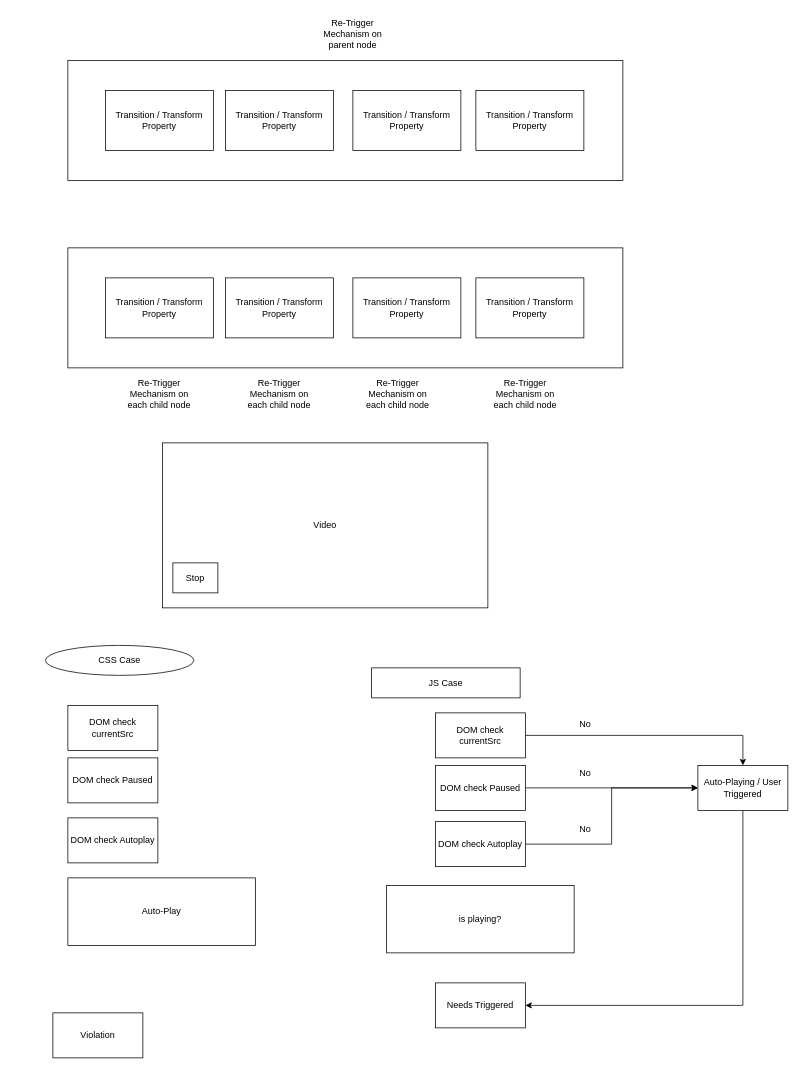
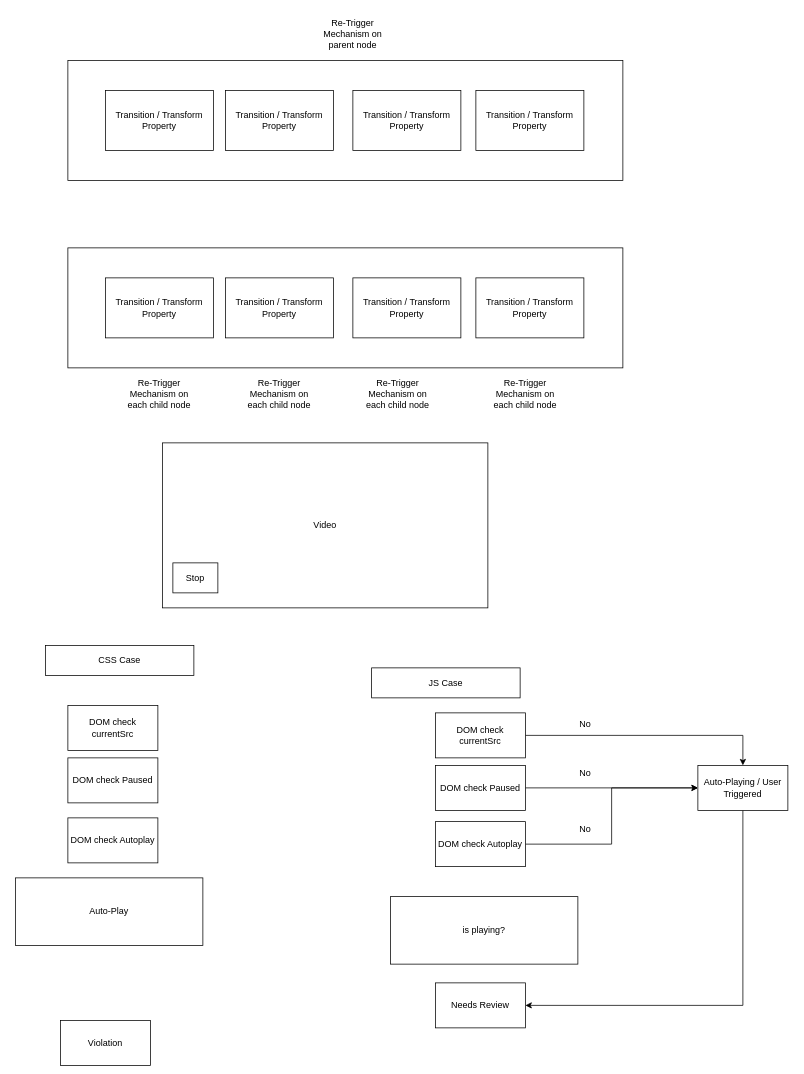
node "CSS Case": shape ellipse -> rectangle
node "Auto-Play": moved (162, 912) -> (109, 912)
node "is playing?": moved (480, 919) -> (484, 930)
node "Needs Triggered": label "Needs Triggered" -> "Needs Review"
node "Violation": moved (98, 1035) -> (105, 1043)
